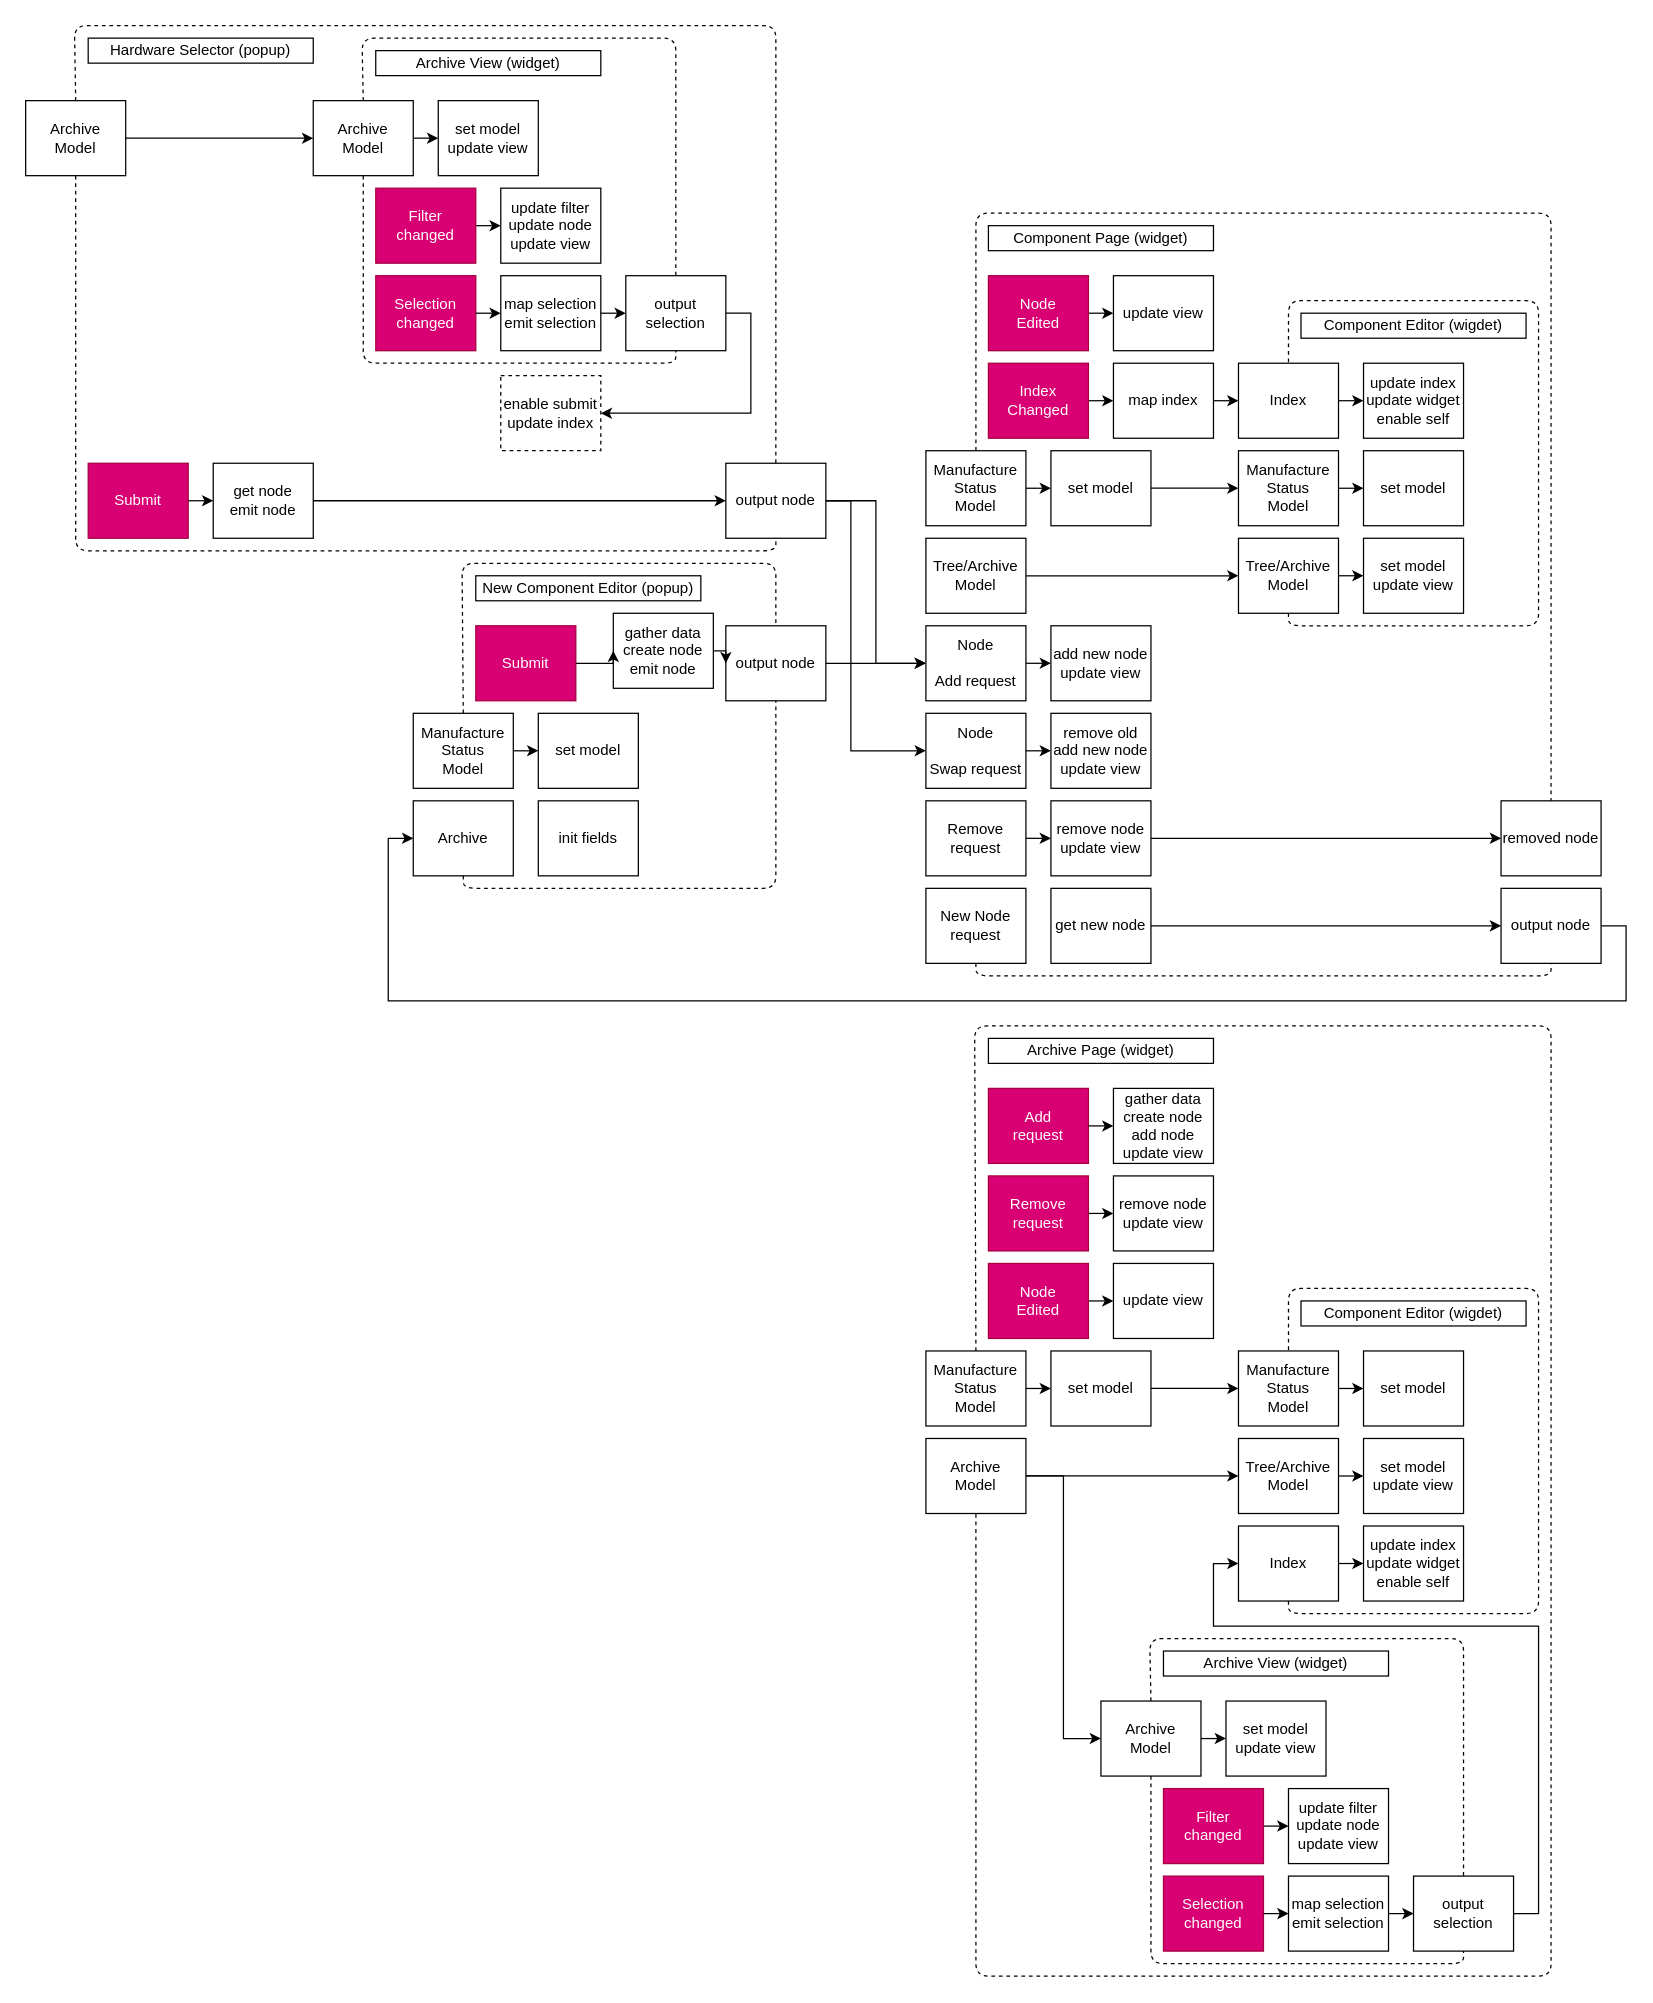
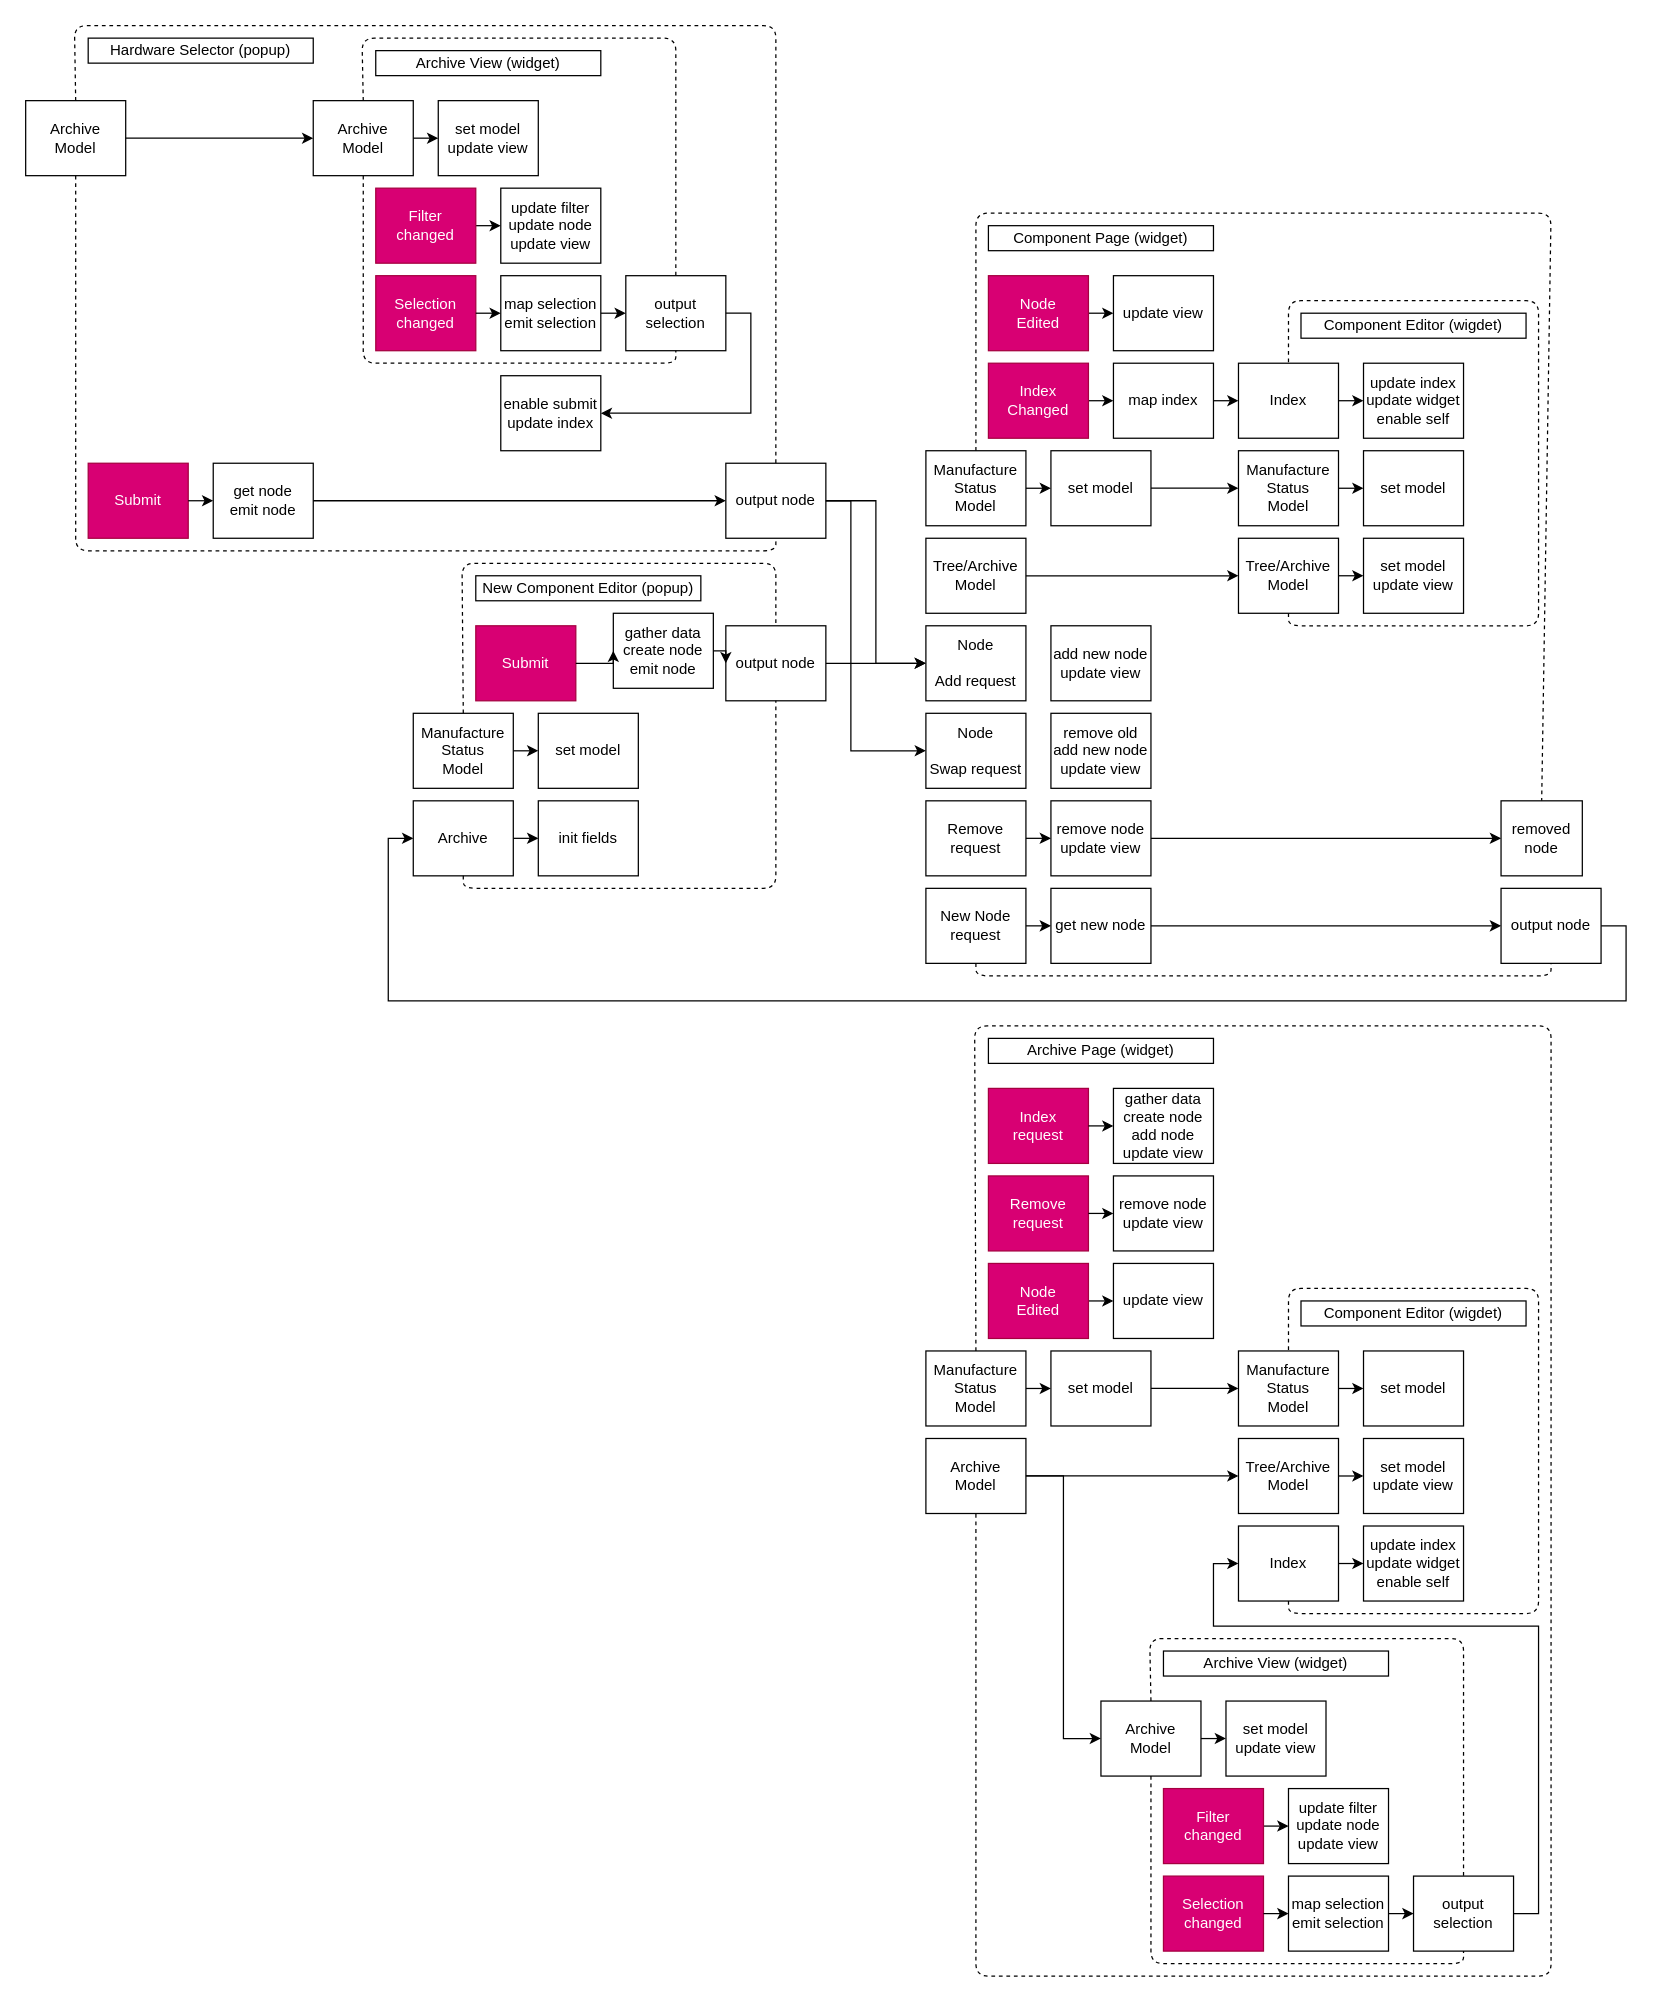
node "enable submit update index": style dashed -> solid
edge "Node Add request" -> "add new node update view": removed
edge "Node Swap request" -> "remove old add new node update view": removed
edge "Archive" -> "init fields": added
node "removed node": size 100x75 -> 81x75
edge "New Node request" -> "get new node": added
node "Add request": label "Add request" -> "Index request"
